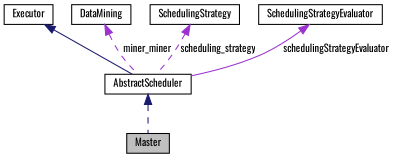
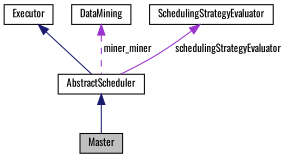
node "SchedulingStrategy": removed
edge "Master" -> "AbstractScheduler": style dashed -> solid
